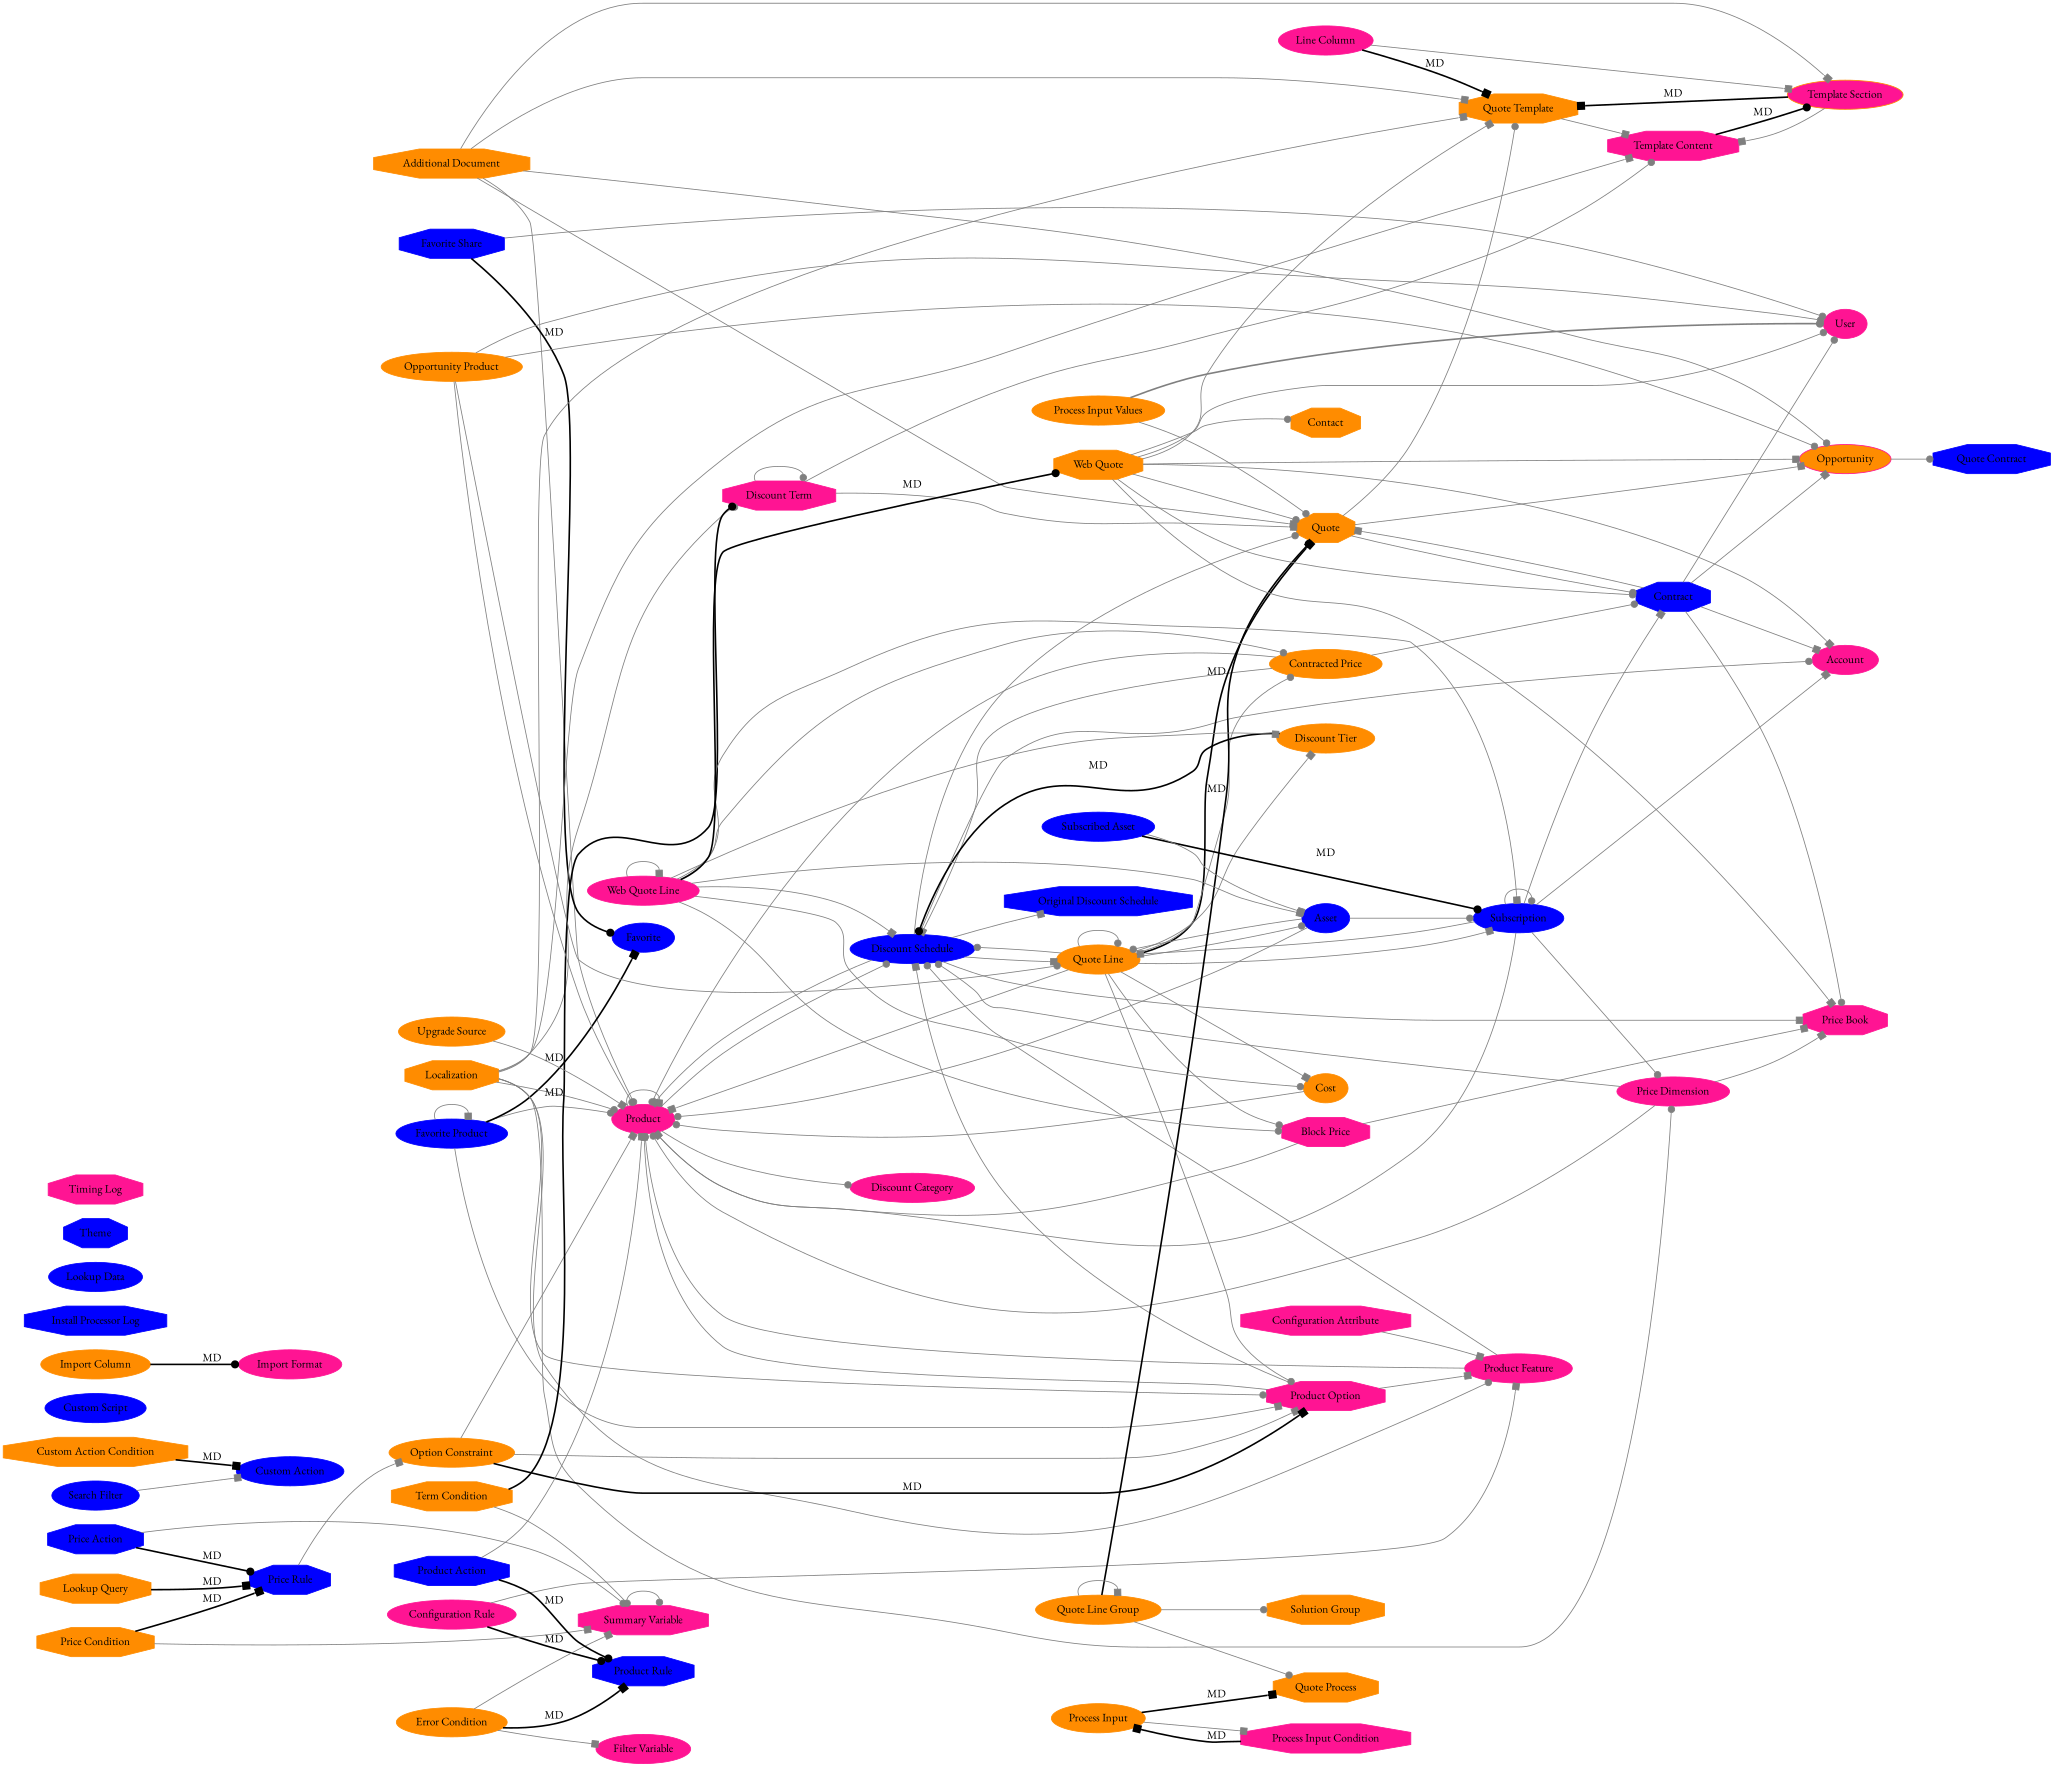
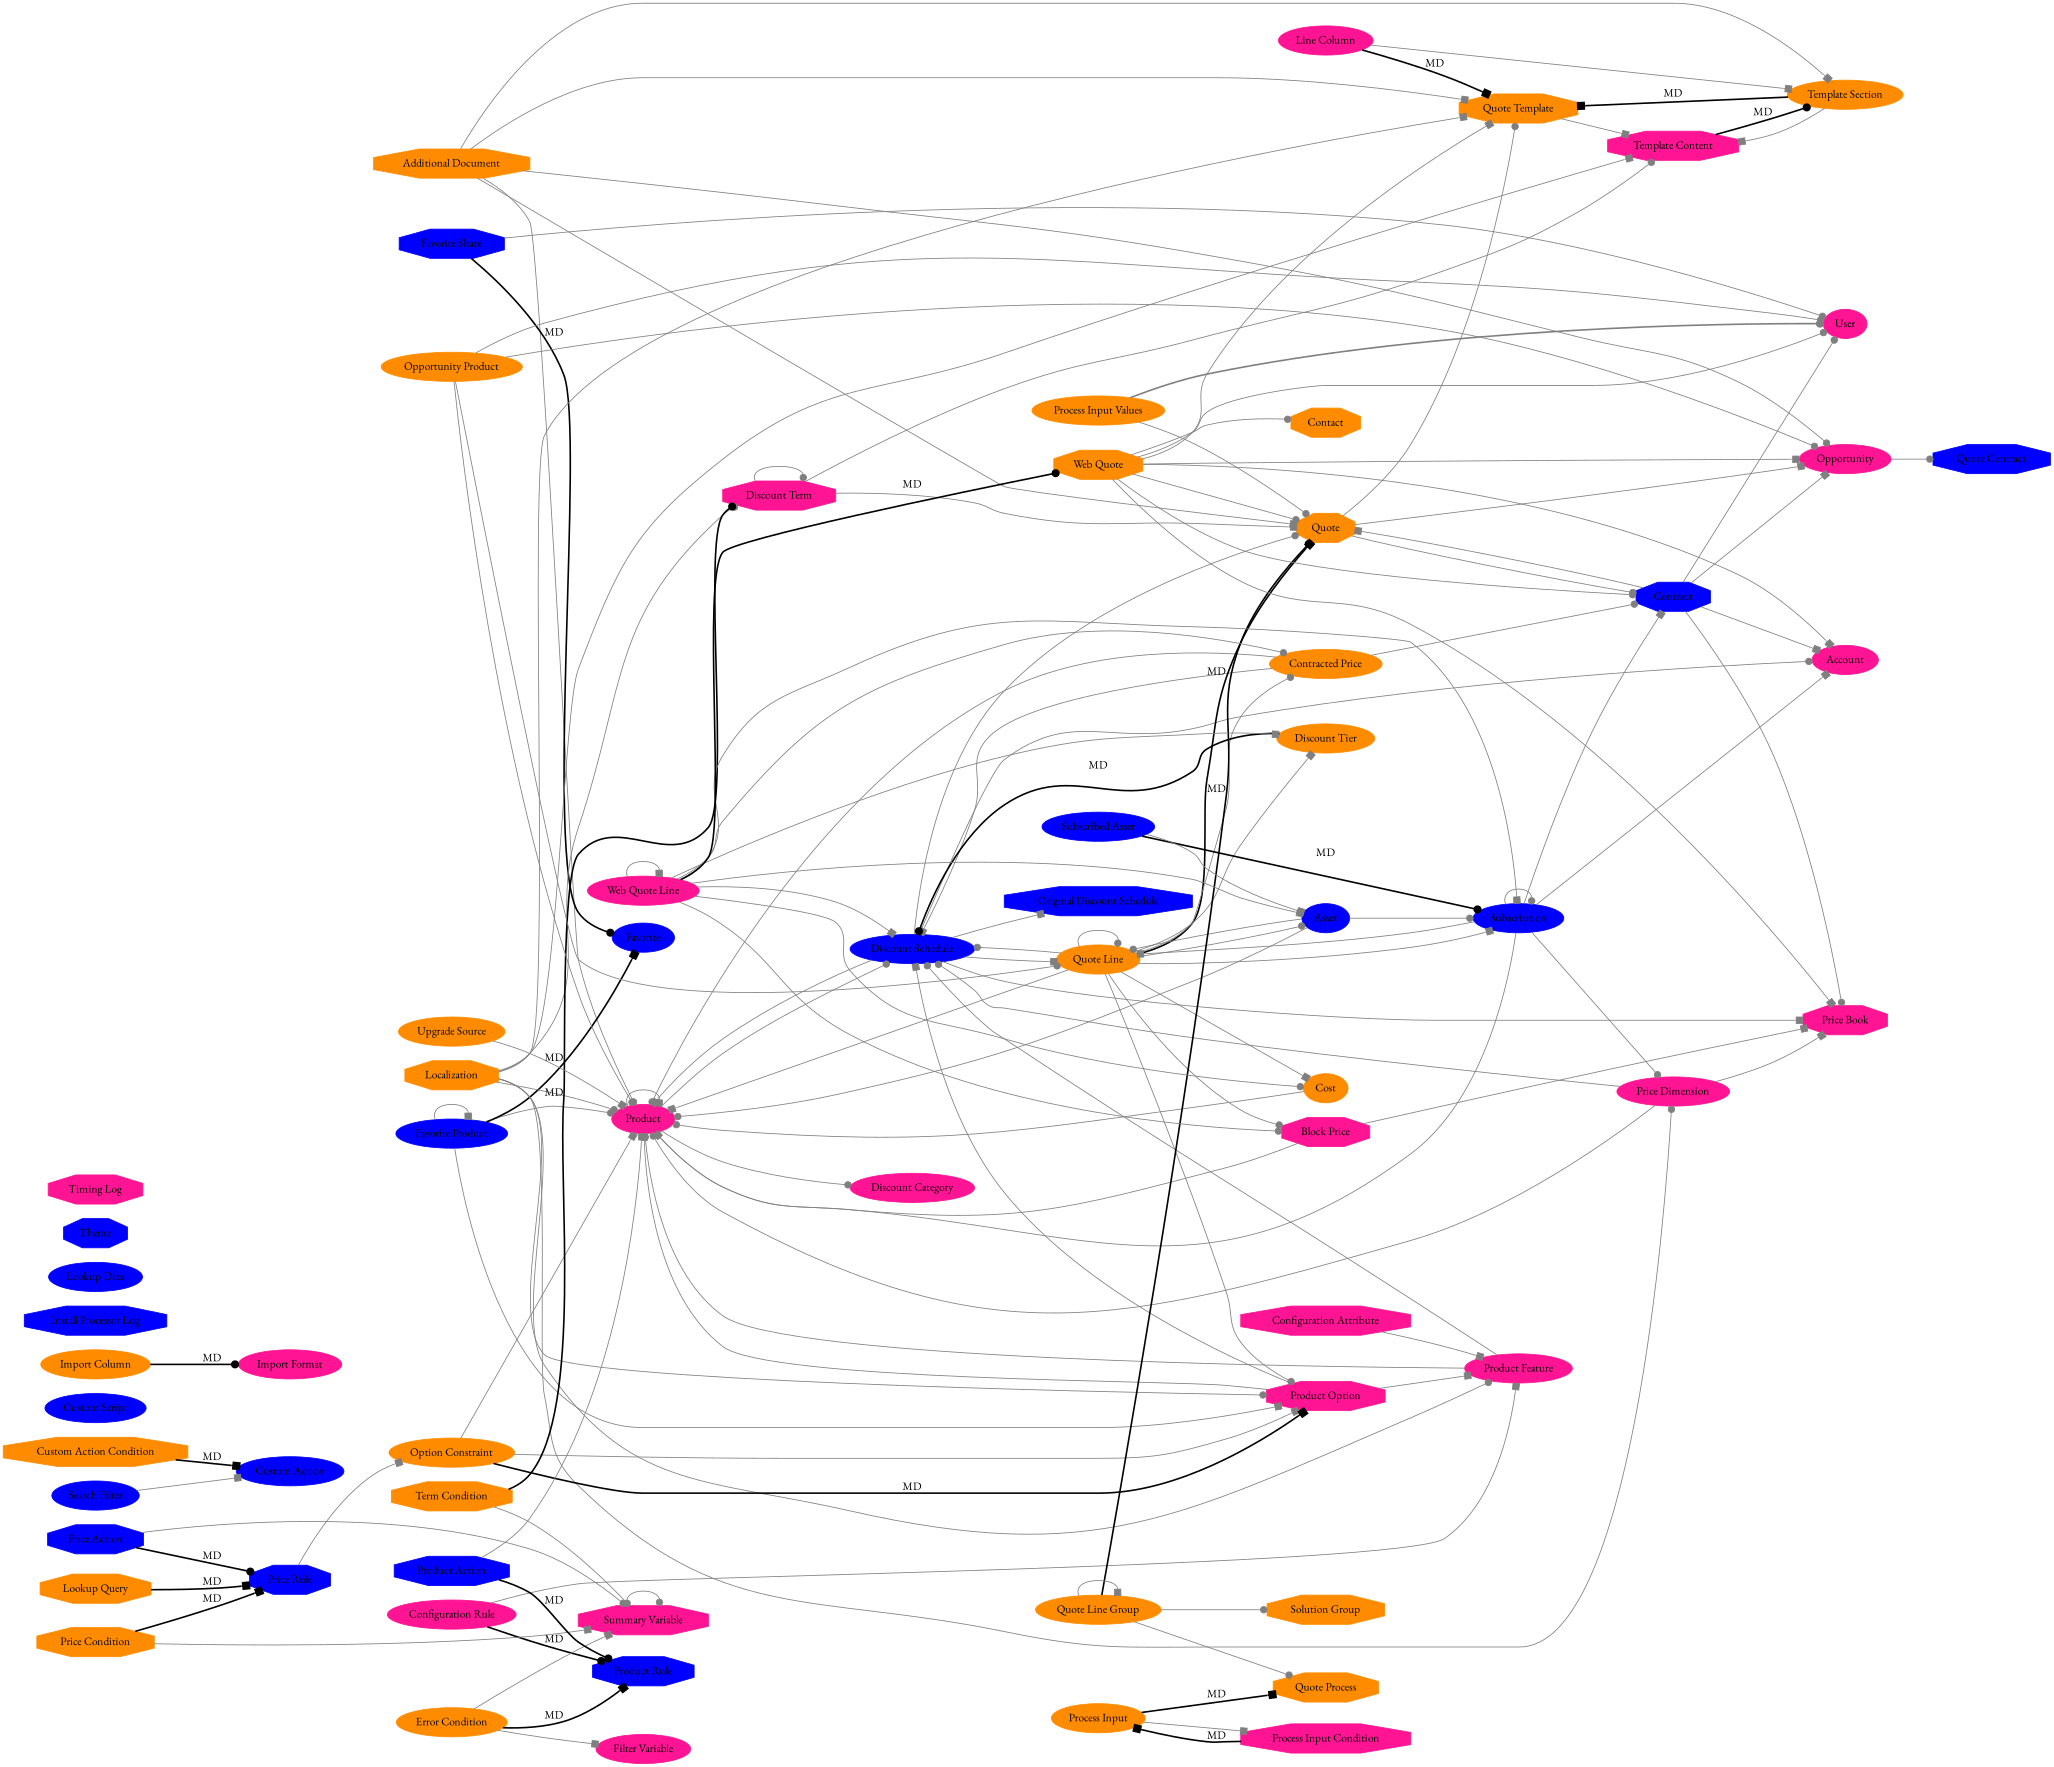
node "Template Section": fillcolor deeppink -> darkorange
node "Opportunity": fillcolor darkorange -> deeppink
